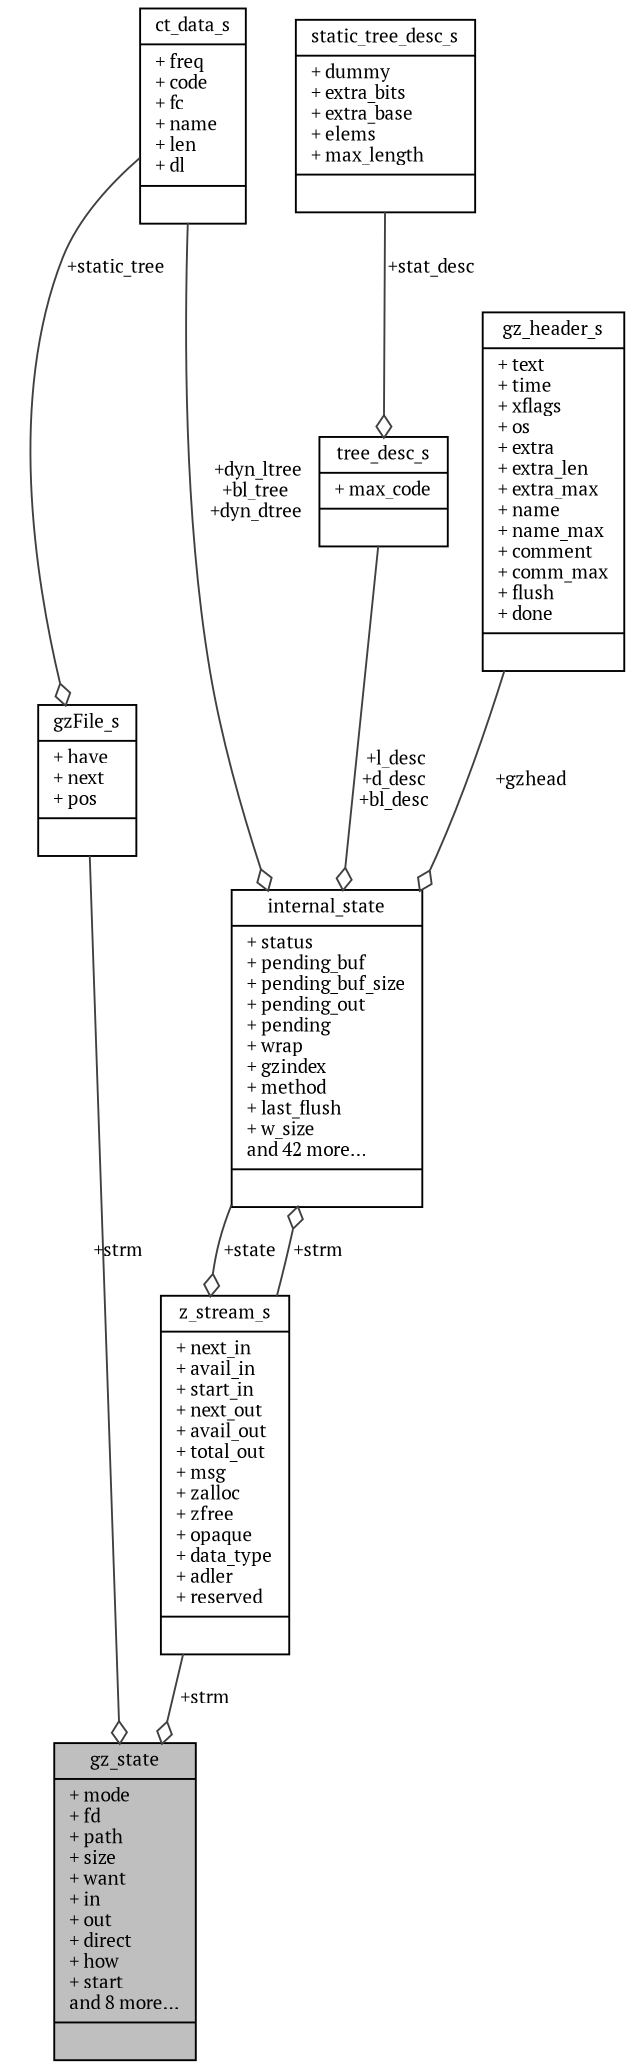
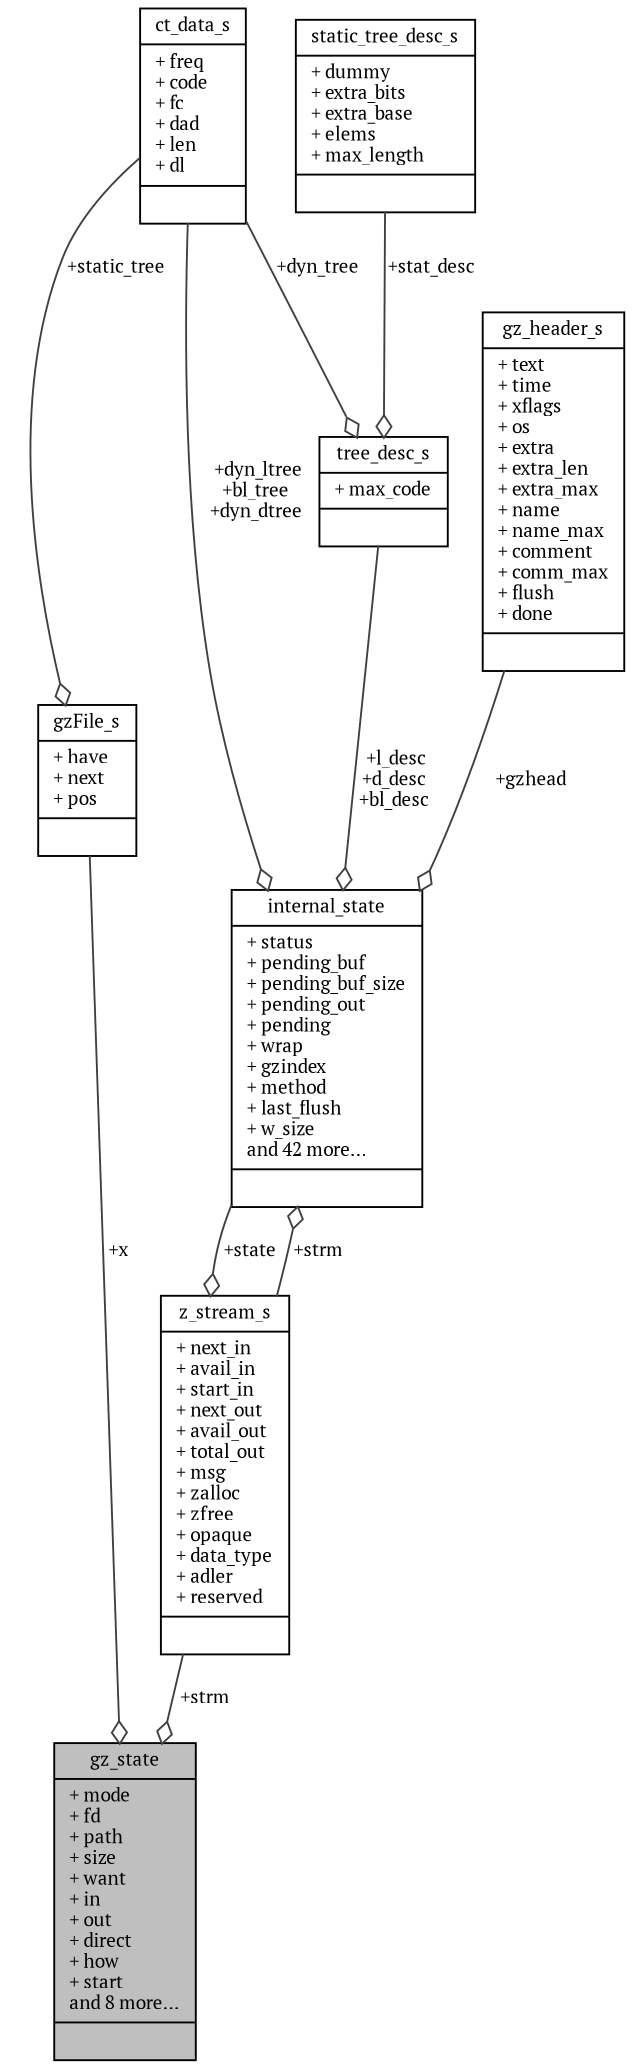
node "ct_data_s": text "+ name" -> "+ dad"
edge "ct_data_s" -> "tree_desc_s": added, label "+dyn_tree"
edge "gzFile_s" -> "gz_state": label " +strm" -> " +x"
